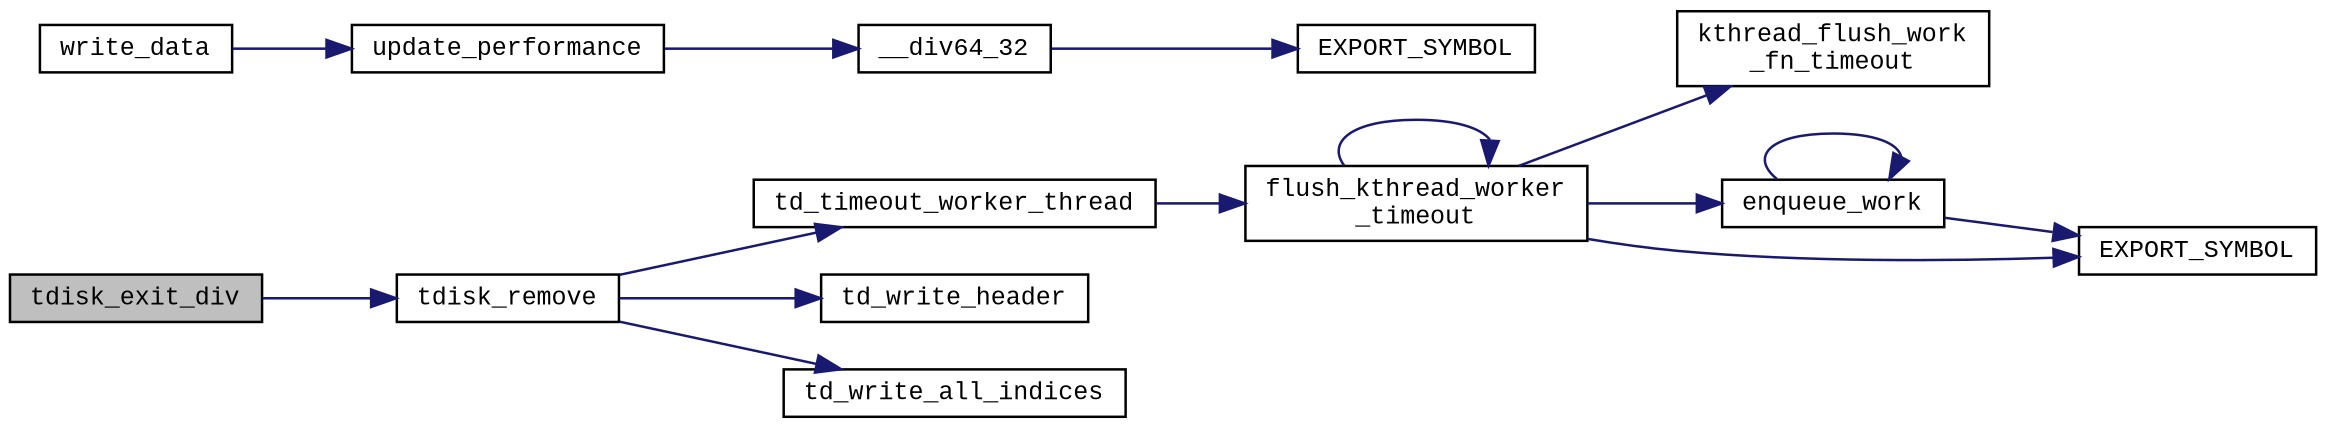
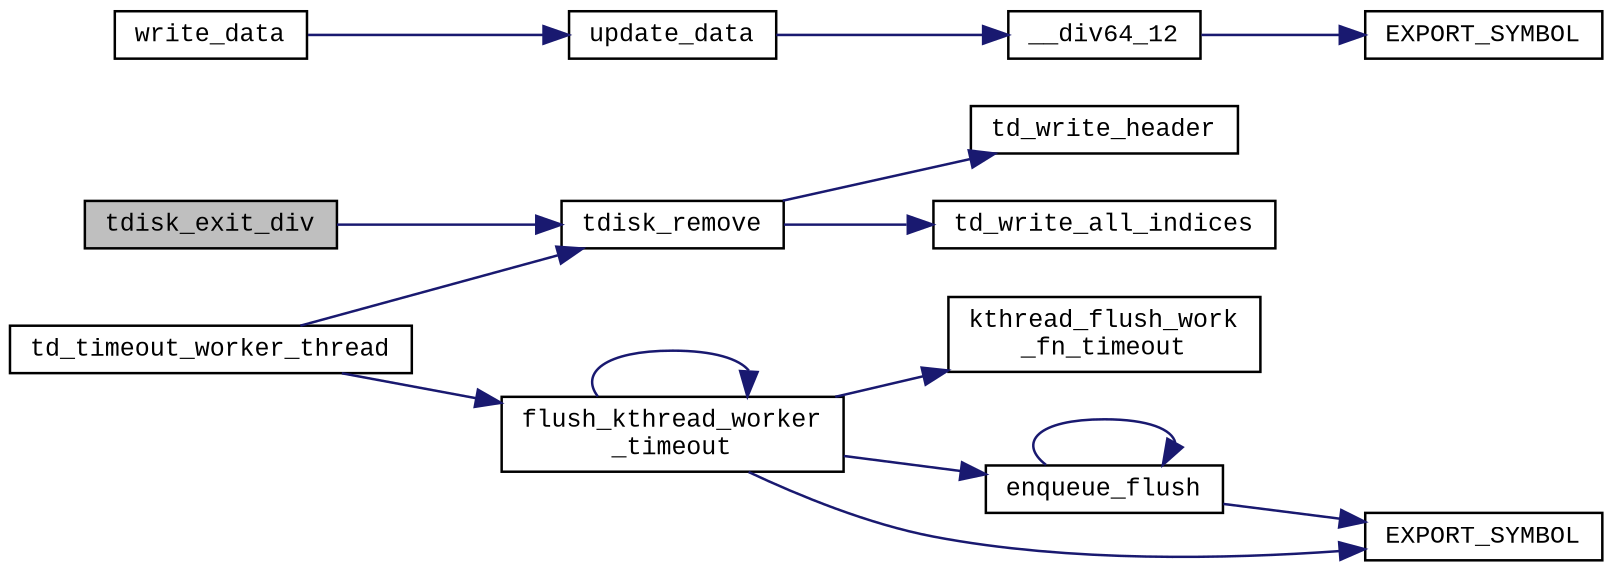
node "update_performance": label "update_performance" -> "update_data"
node "__div64_32": label "__div64_32" -> "__div64_12"
node "enqueue_work": label "enqueue_work" -> "enqueue_flush"
edge "tdisk_remove" -> "td_timeout_worker_thread": reversed
